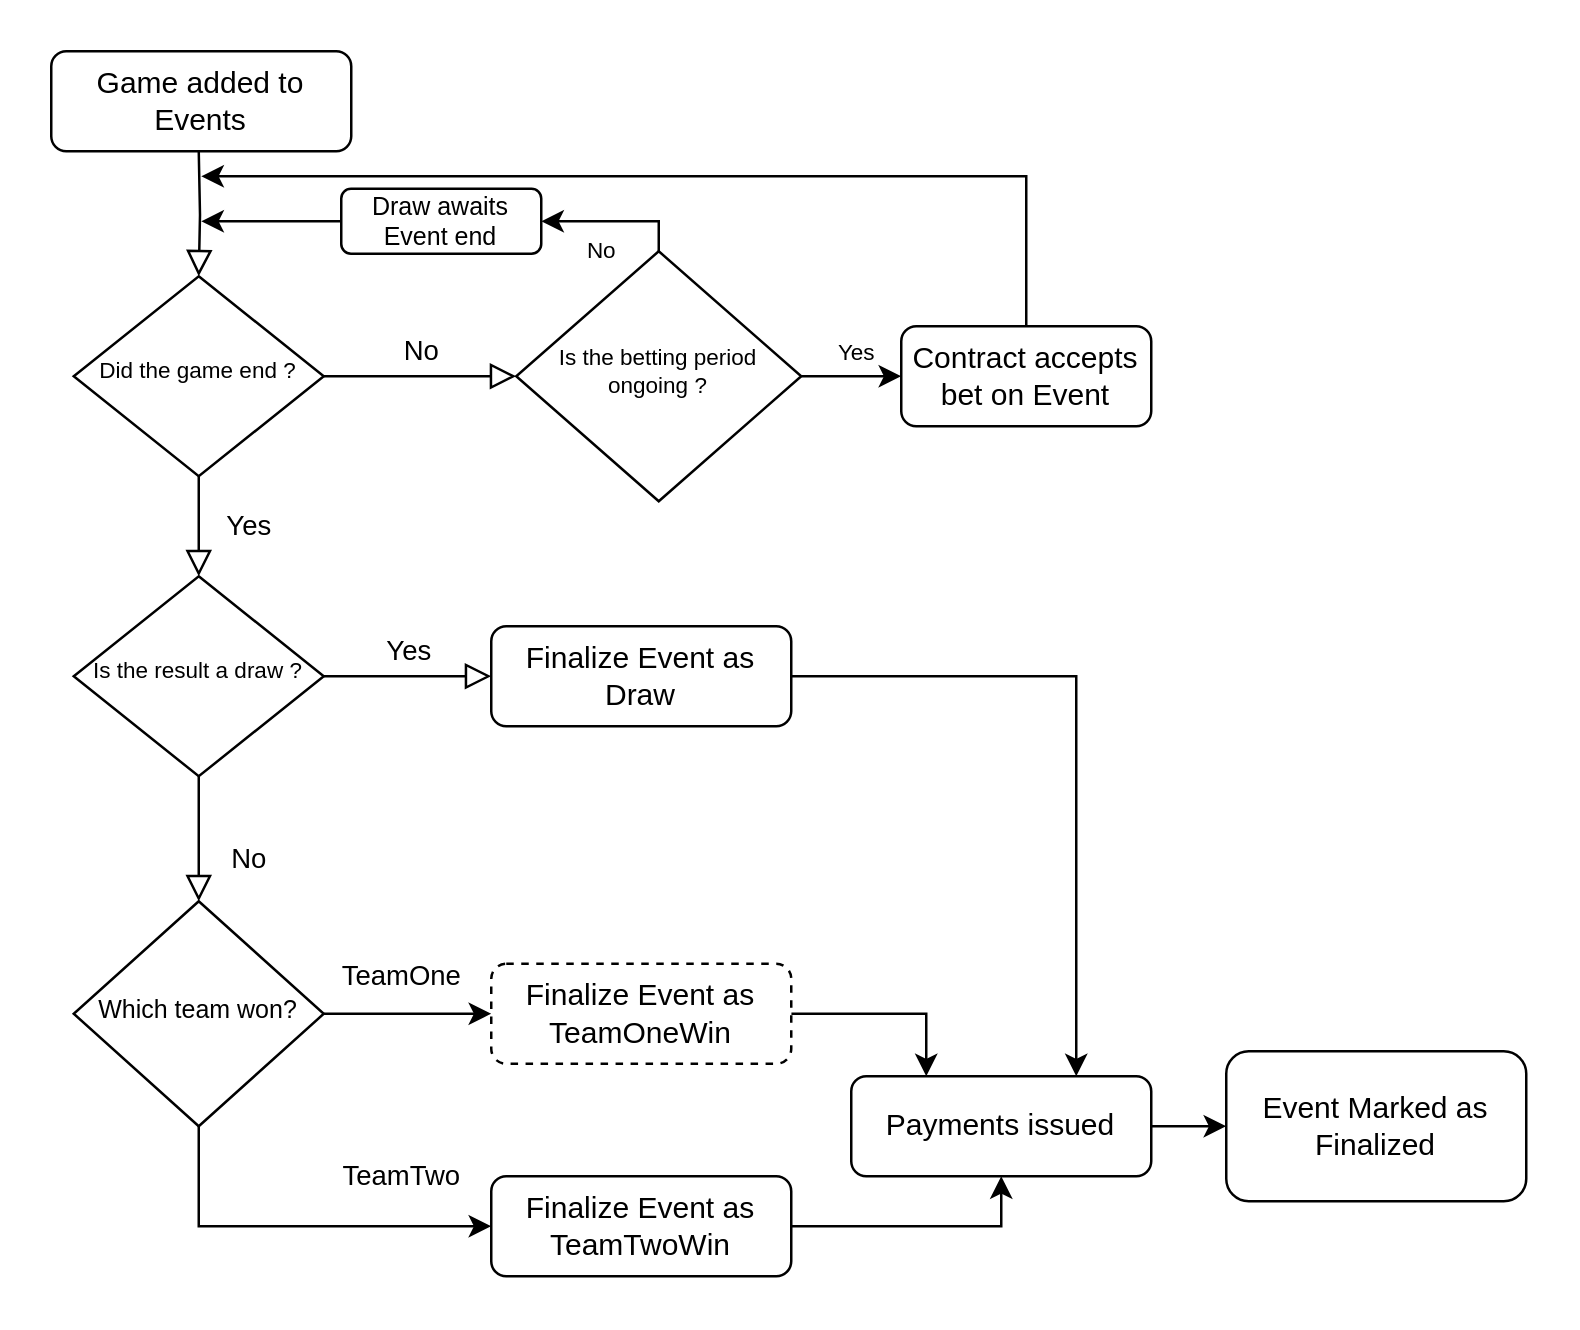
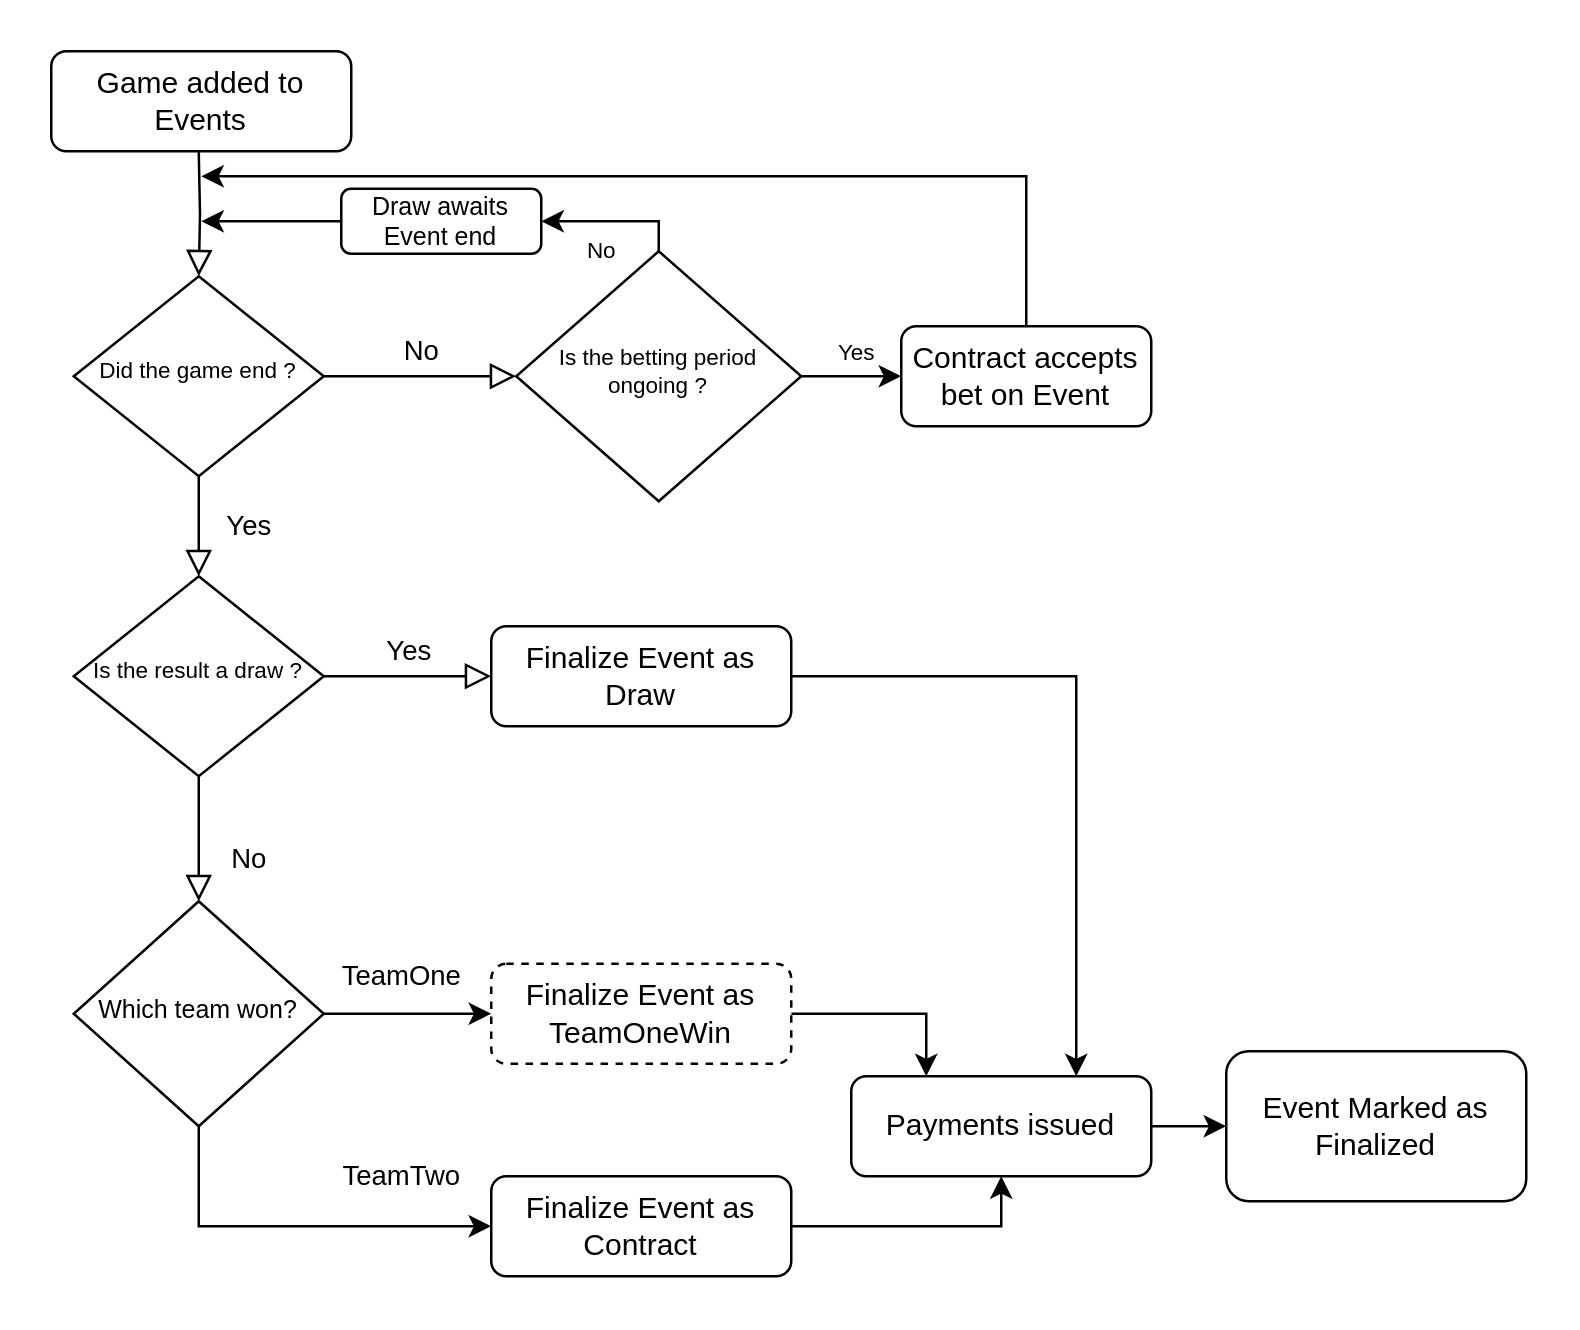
node "Finalize Event as TeamTwoWin": label "Finalize Event as TeamTwoWin" -> "Finalize Event as Contract"
